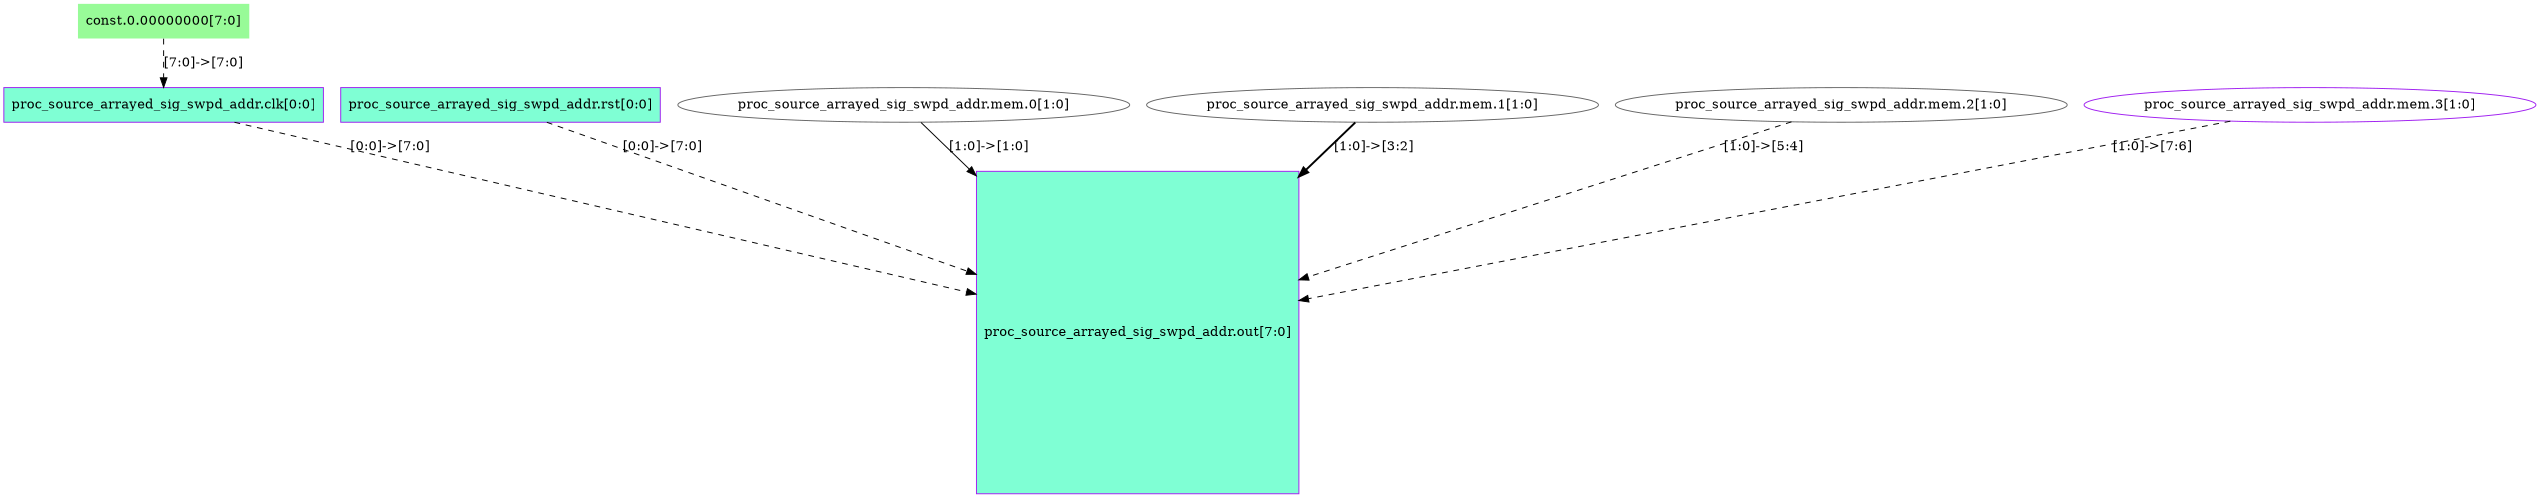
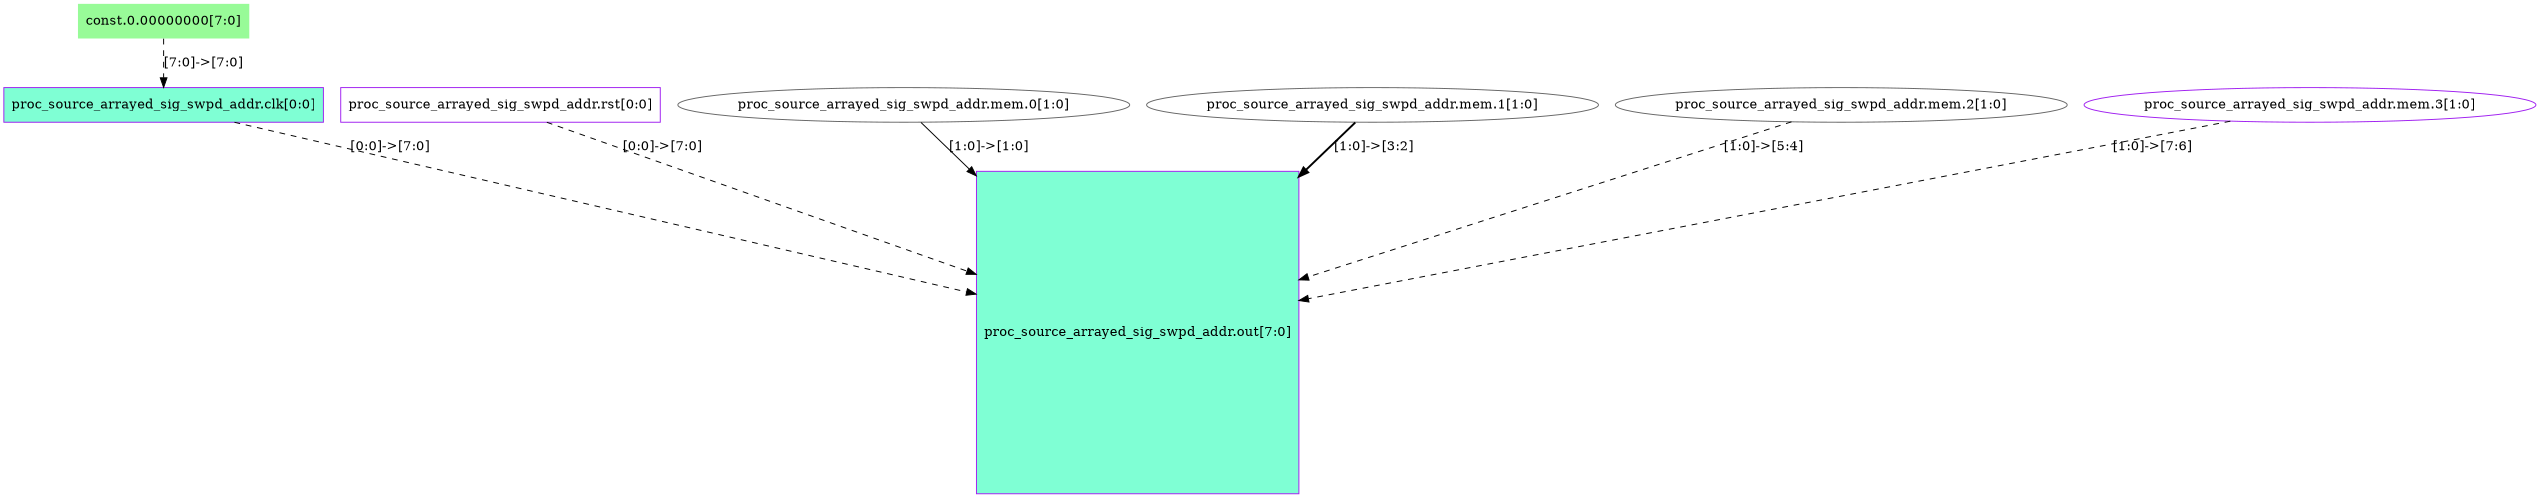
node "proc_source_arrayed_sig_swpd_addr.rst[0:0]": fillcolor aquamarine -> white
